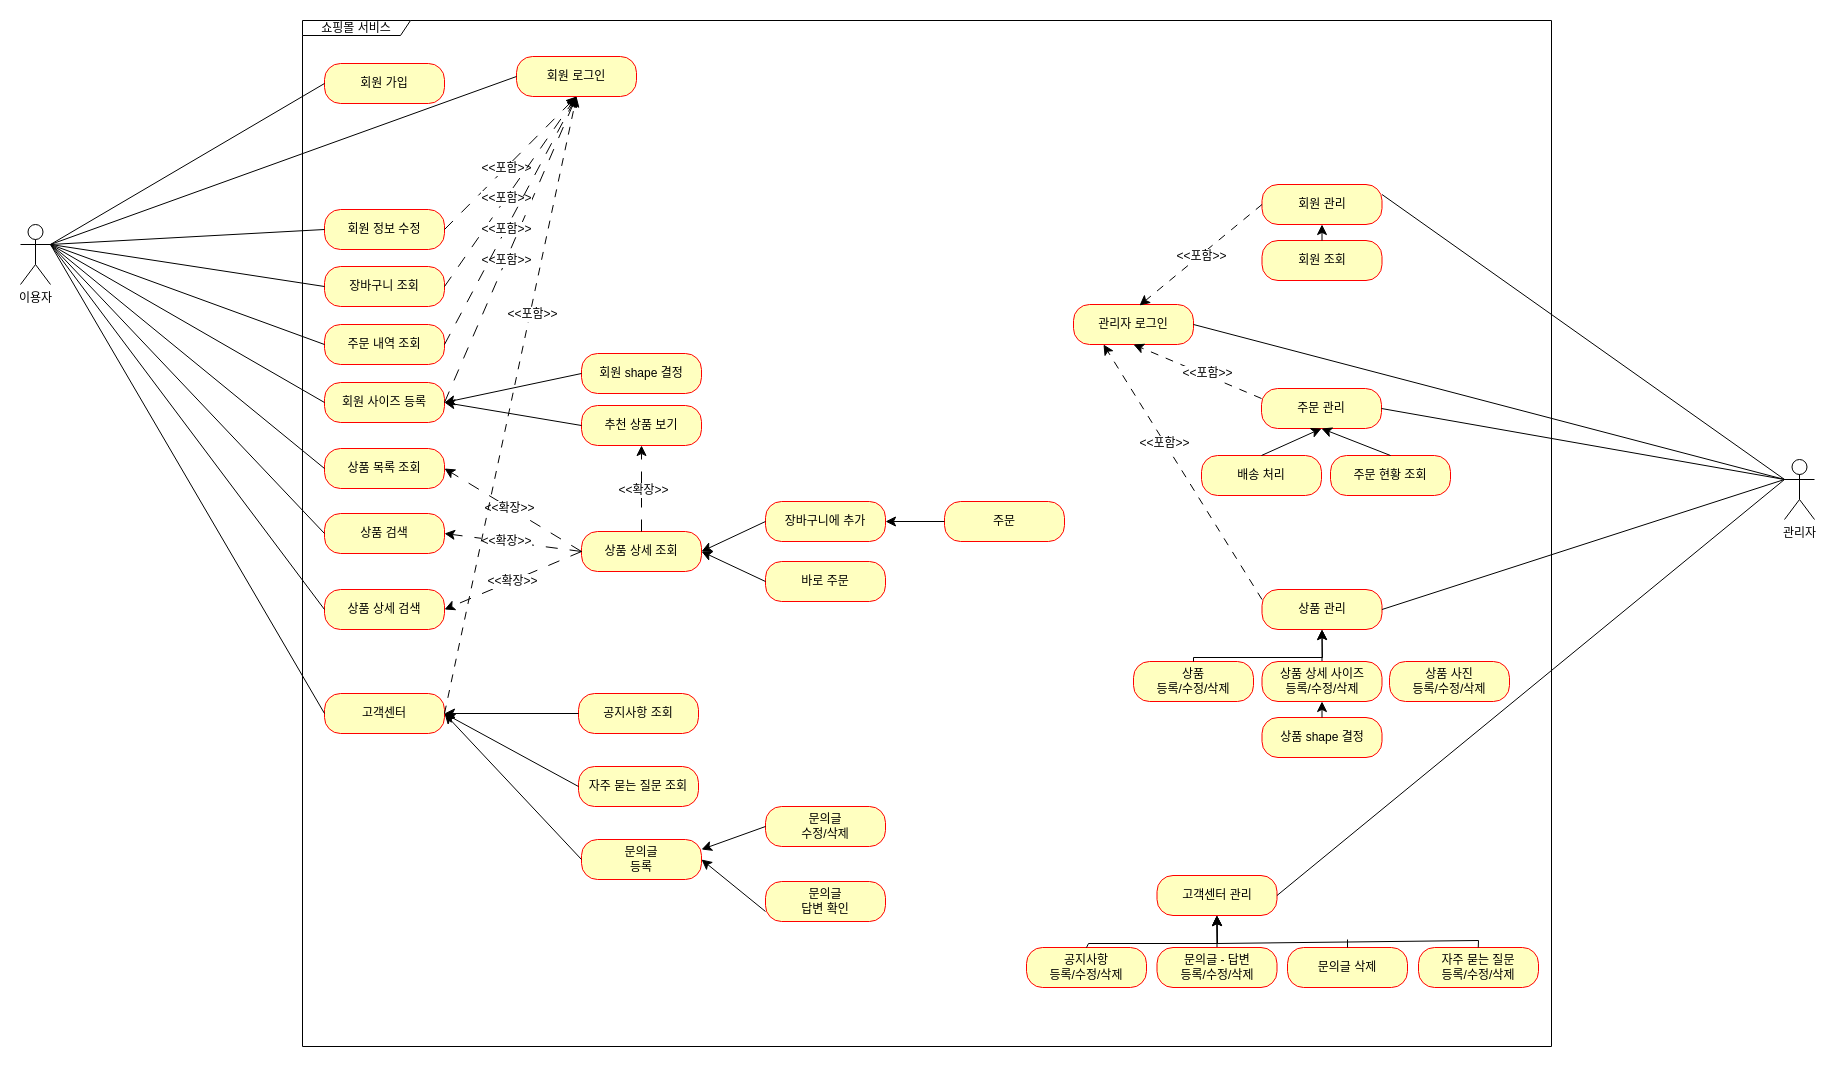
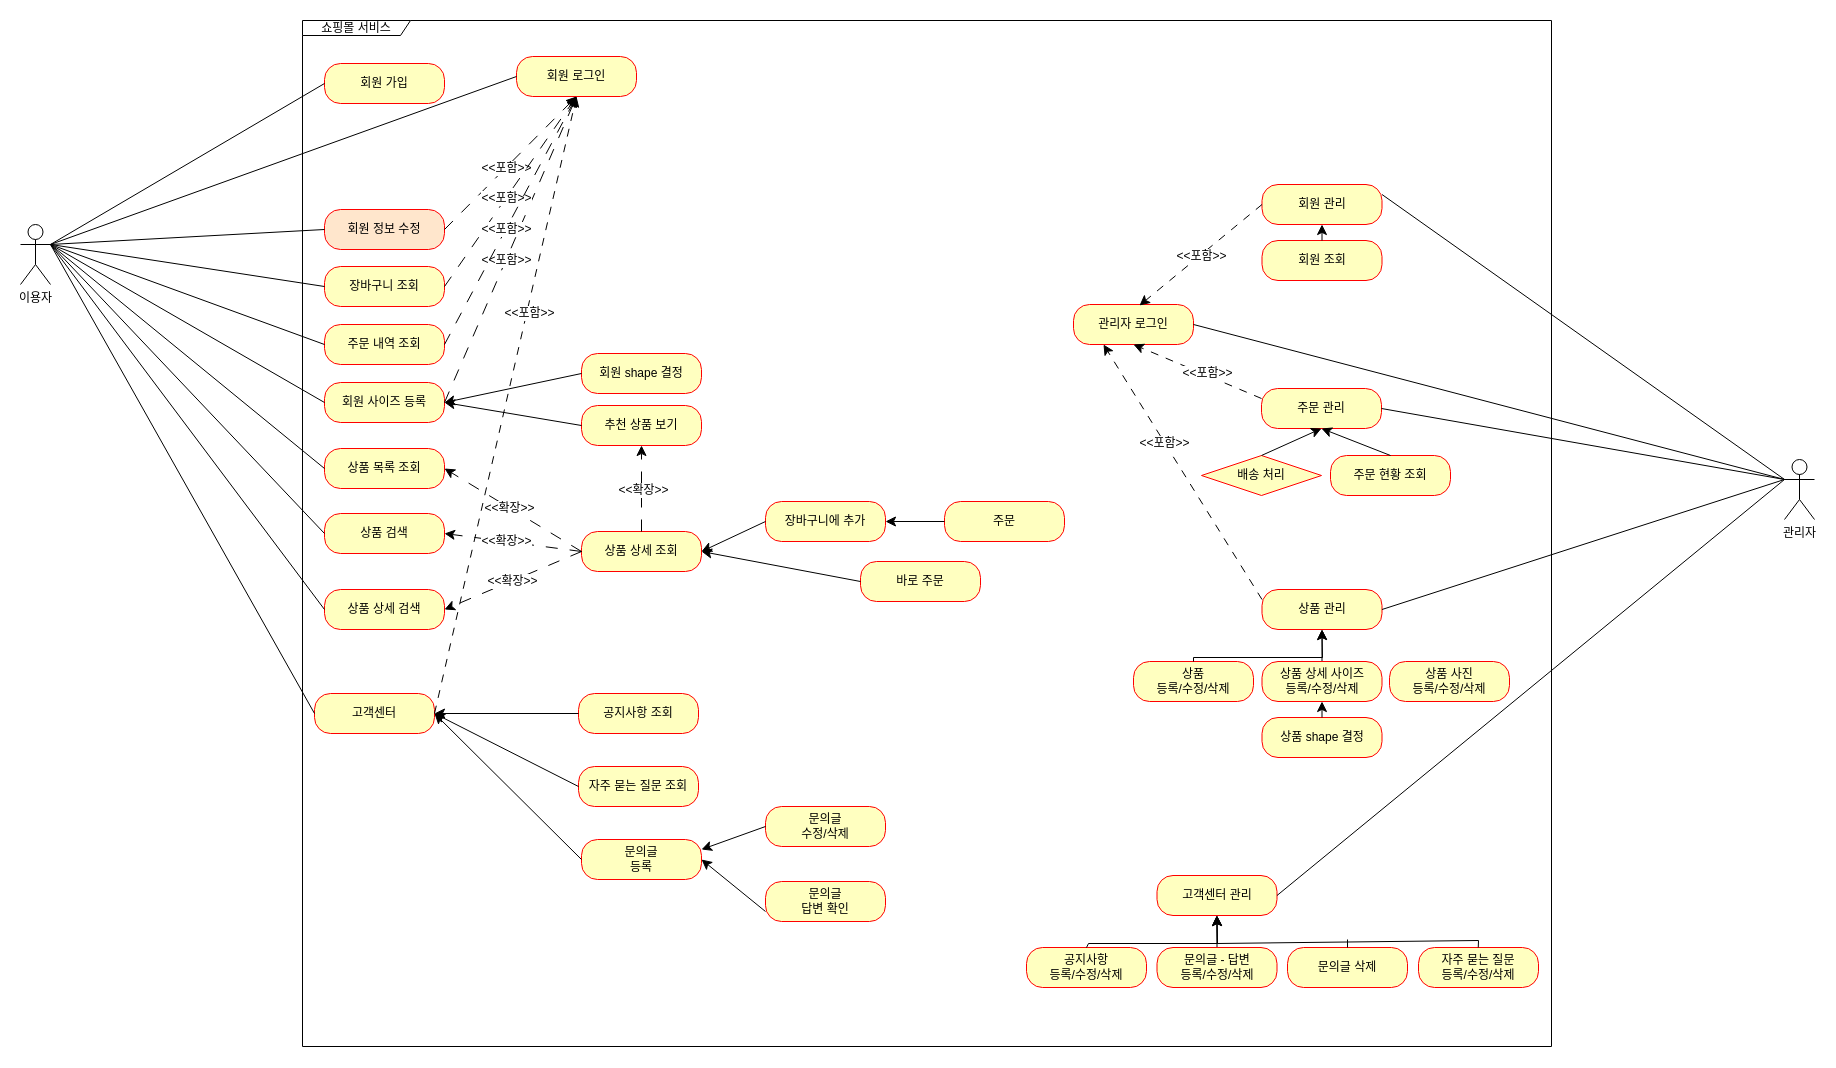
node "회원 정보 수정": fillcolor #ffffc0 -> #ffe6cc
node "배송 처리": shape rounded rectangle -> diamond
node "바로 주문": moved (826, 582) -> (921, 582)
node "고객센터": moved (385, 714) -> (375, 714)
